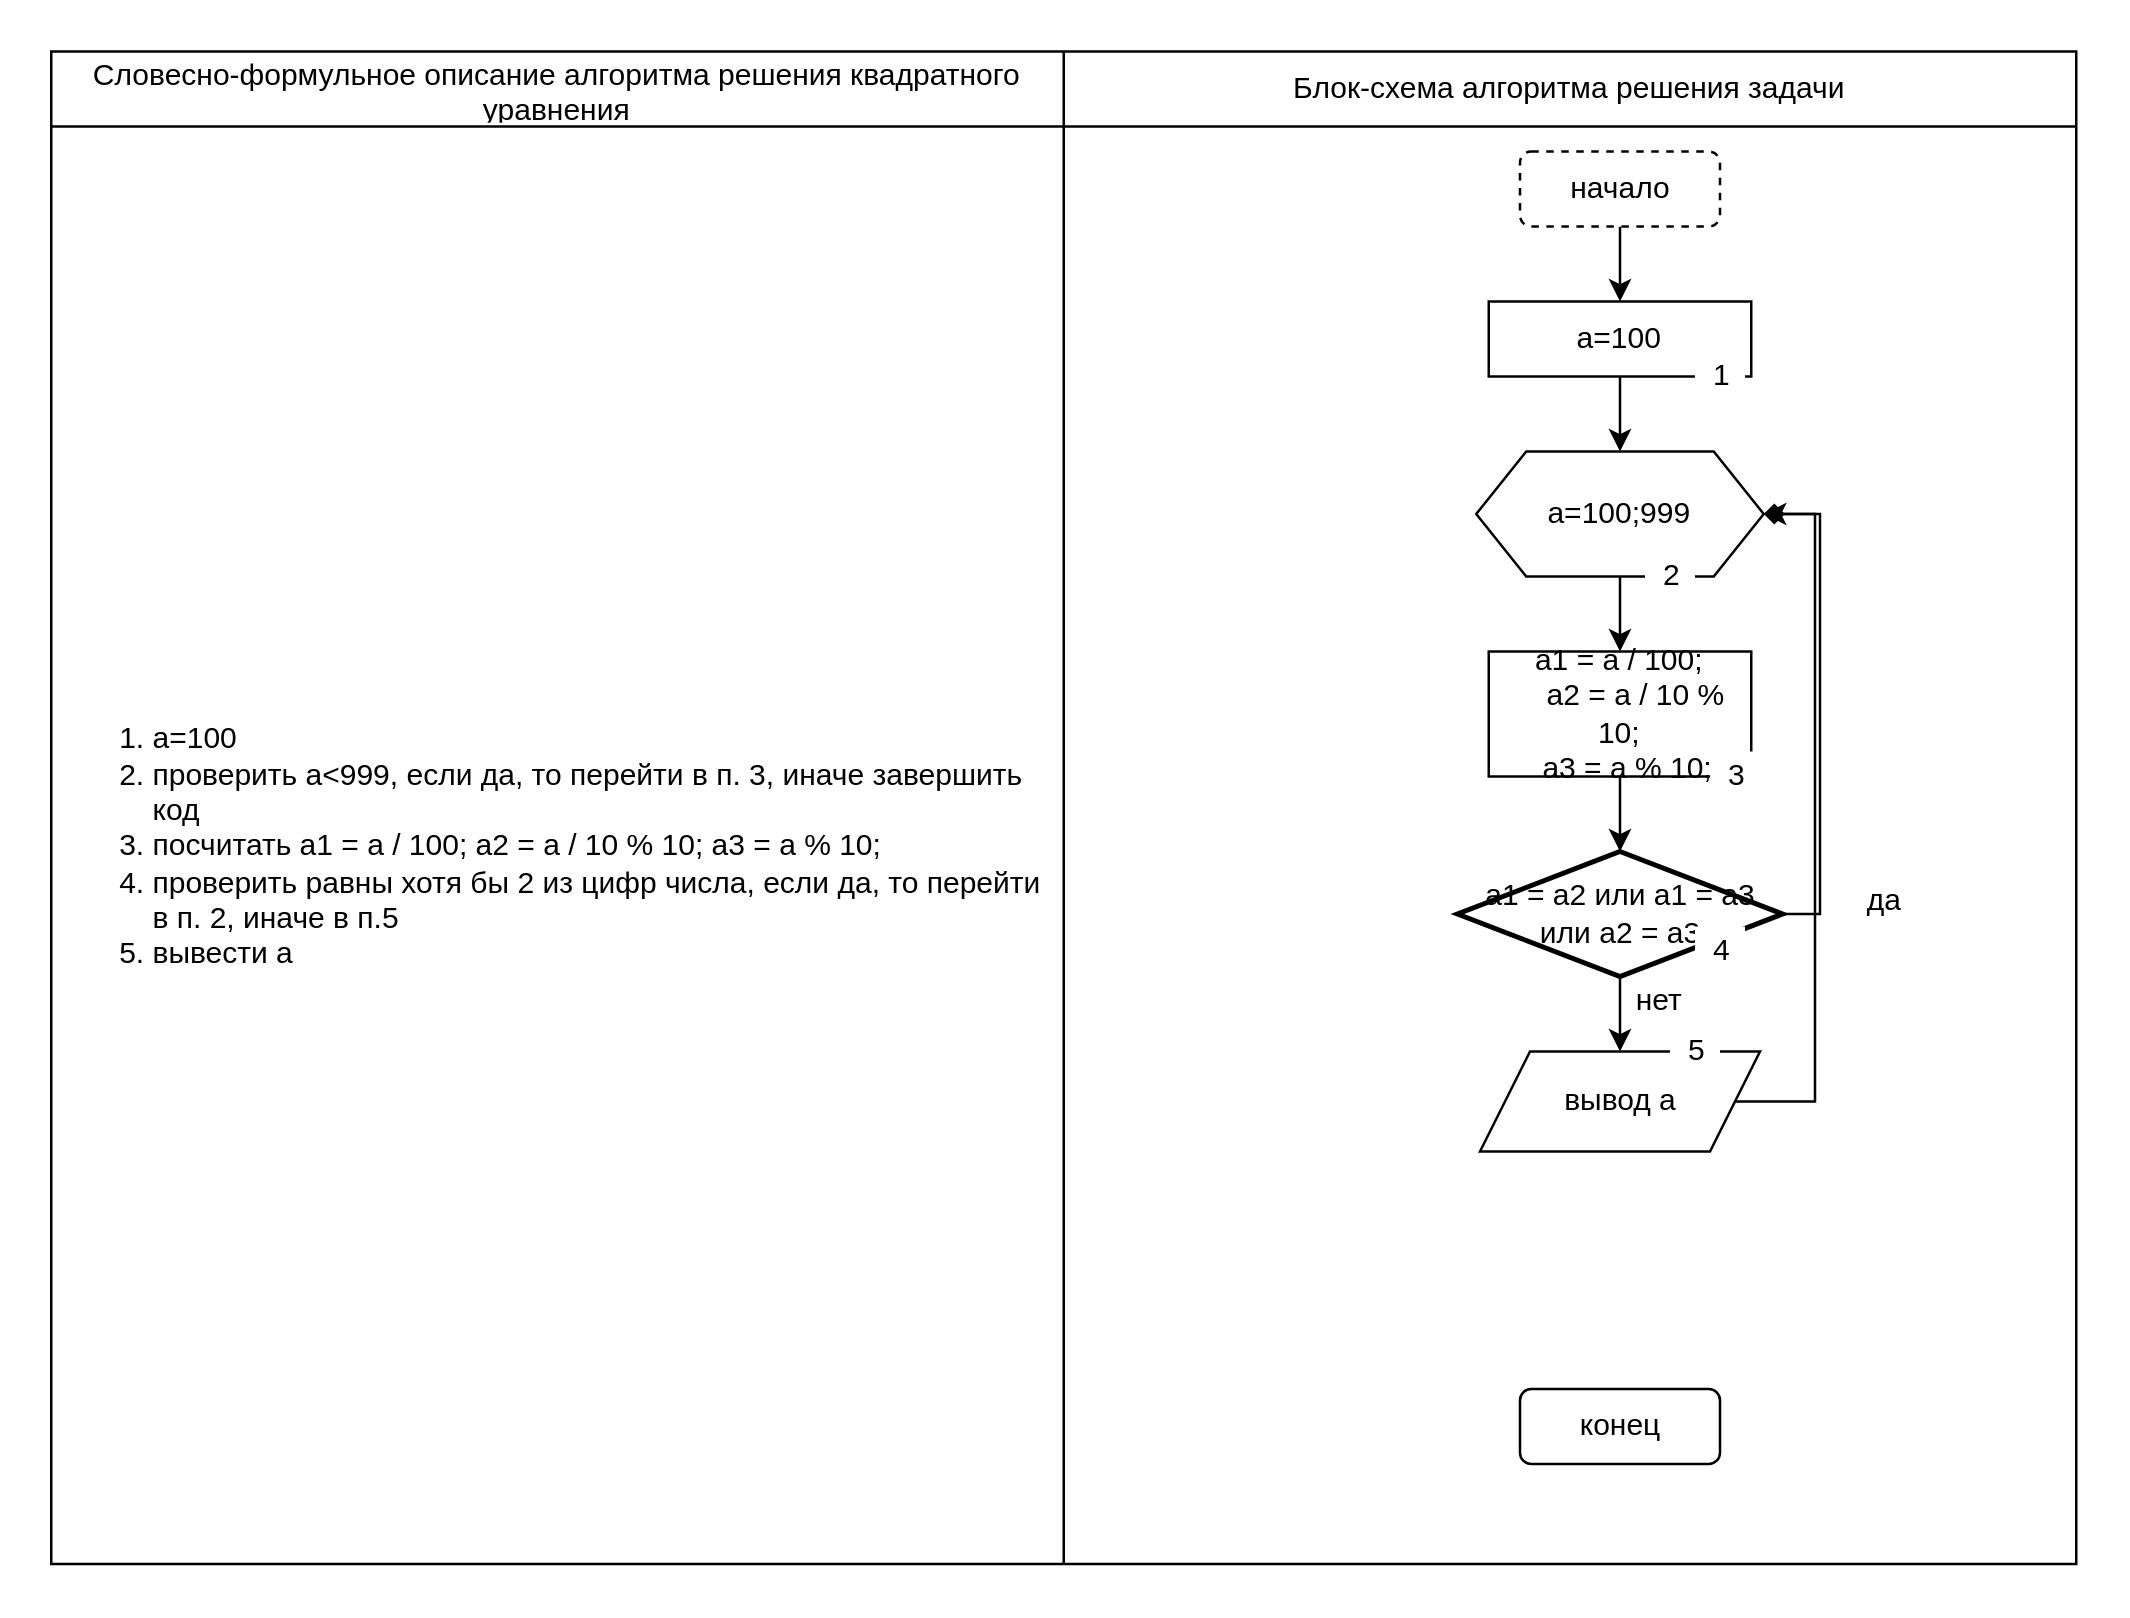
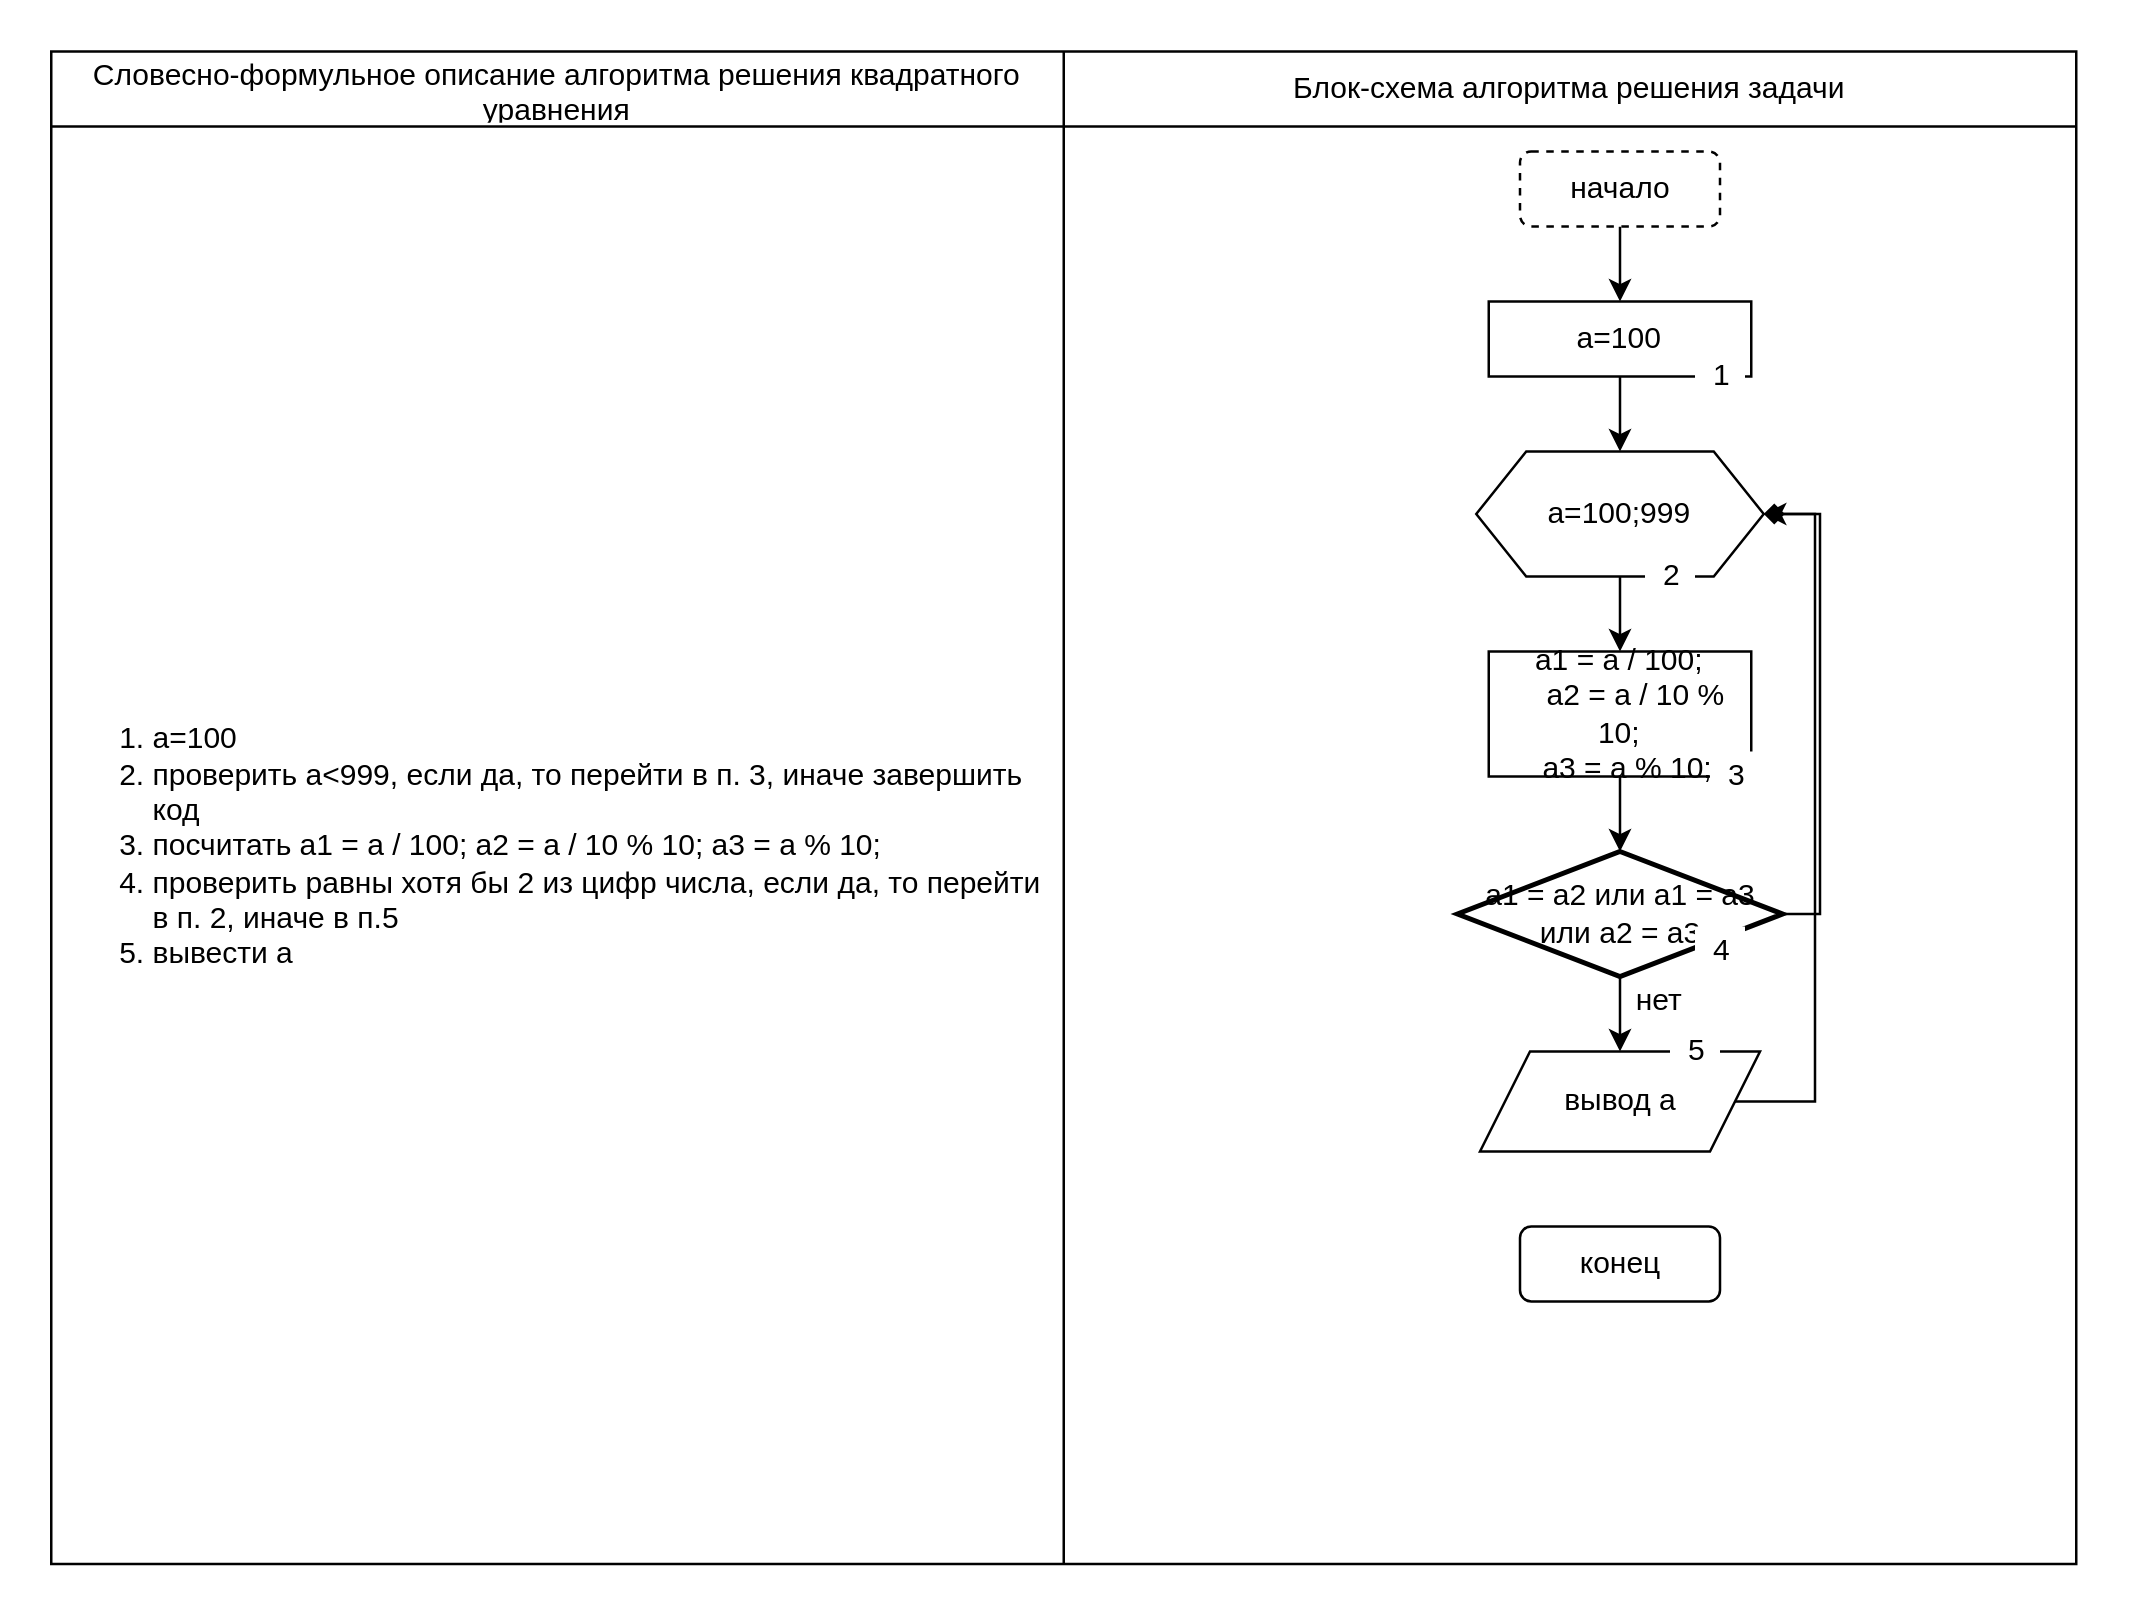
node "да": removed
node "конец": moved (1620, 1426) -> (1620, 1264)
